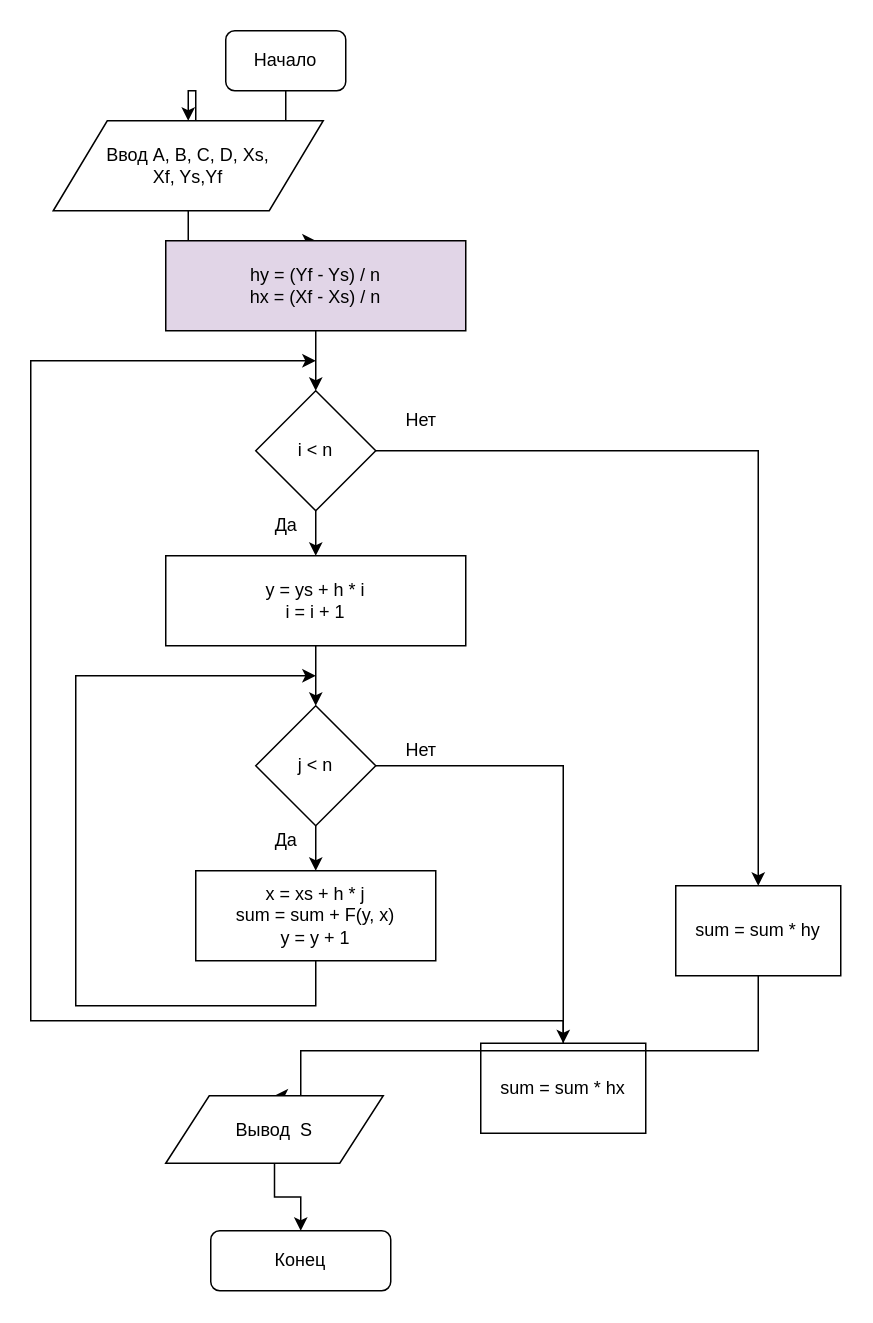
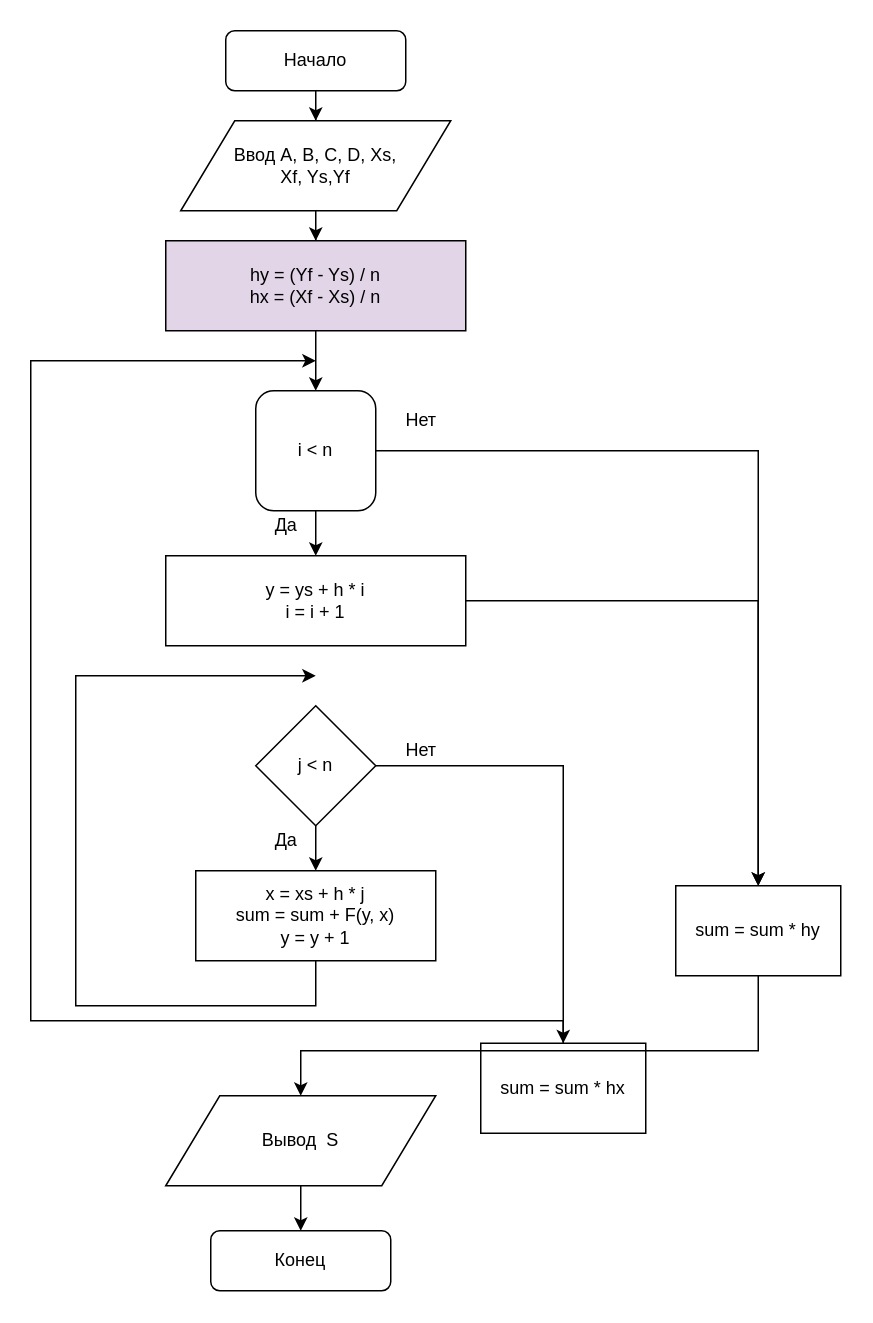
node "Начало": size 120x60 -> 180x60
node "Ввод A, B, C, D, Xs, Xf, Ys,Yf": moved (188, 166) -> (316, 166)
node "i < n": shape diamond -> rounded rectangle
edge "y = ys + h * i i = i + 1" -> "j < n": now "y = ys + h * i i = i + 1" -> "sum = sum * hy"
node "Вывод S": size 218x68 -> 270x90
